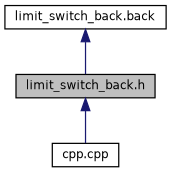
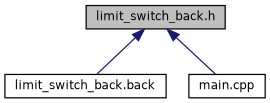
edge "limit_switch_back.h" -> "limit_switch_back.back": reversed
node "cpp.cpp": label "cpp.cpp" -> "main.cpp"
